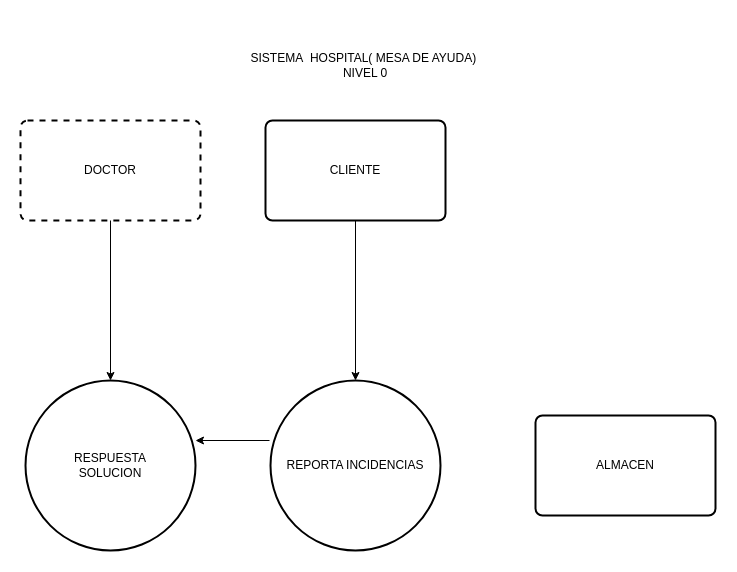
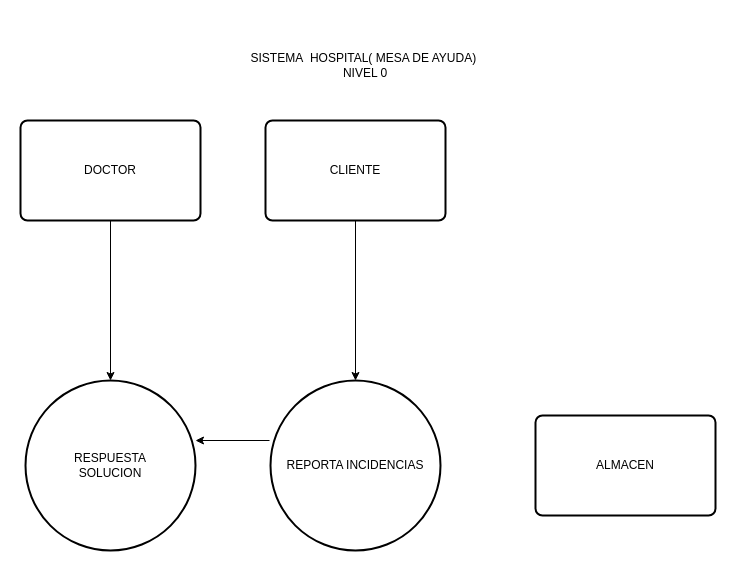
node "DOCTOR": style dashed -> solid
